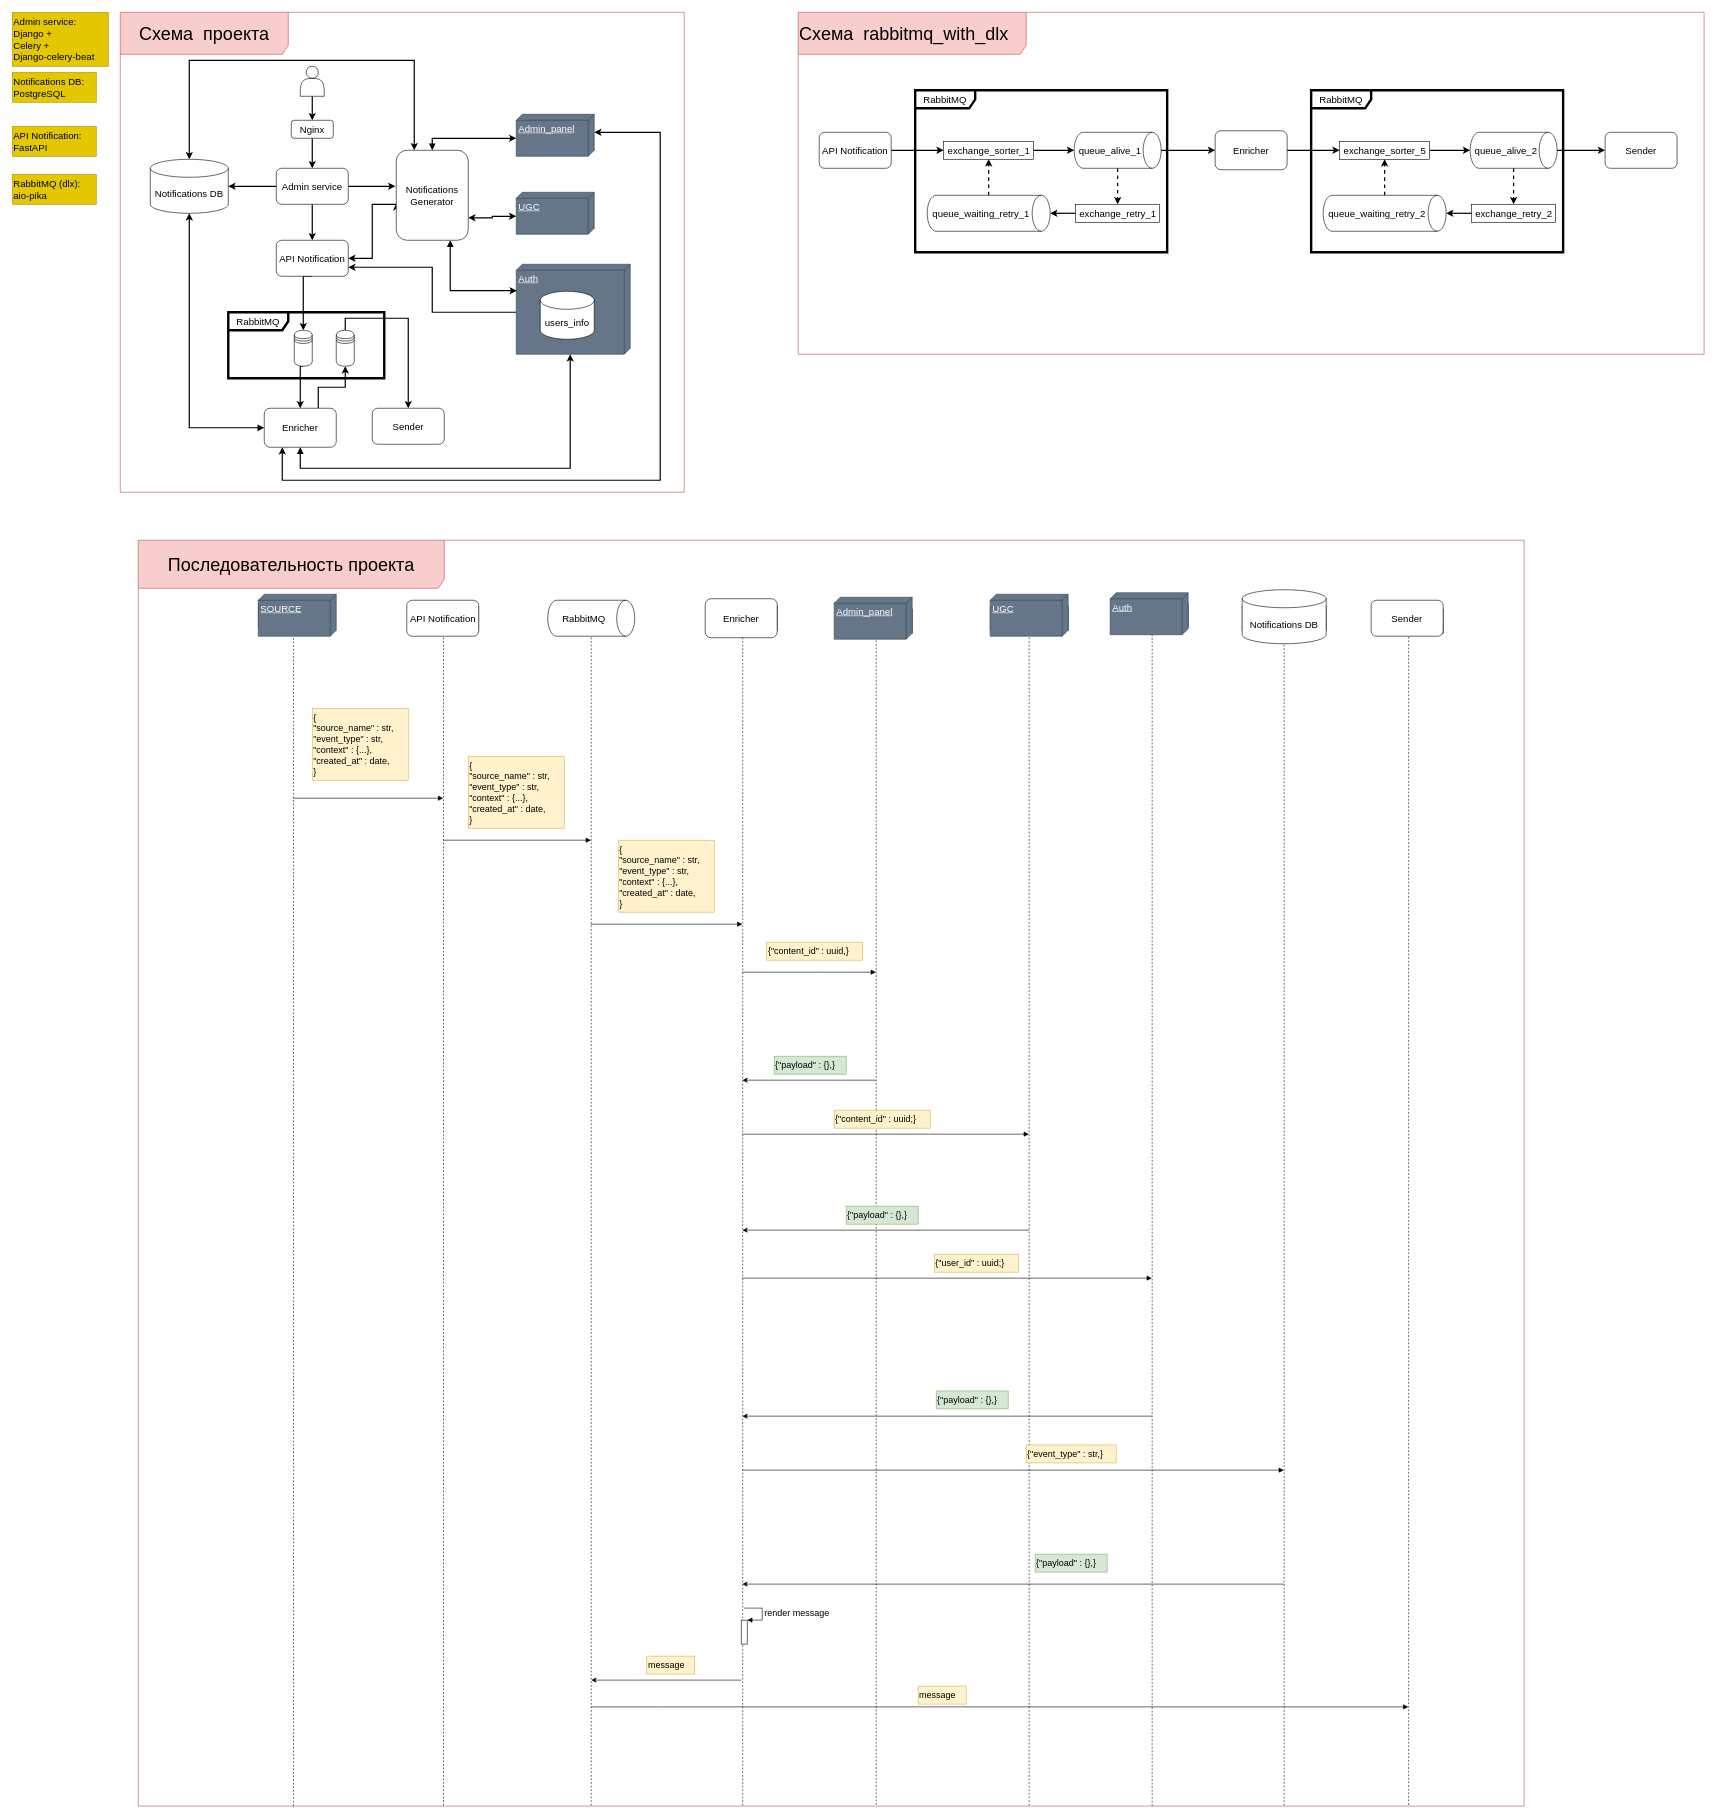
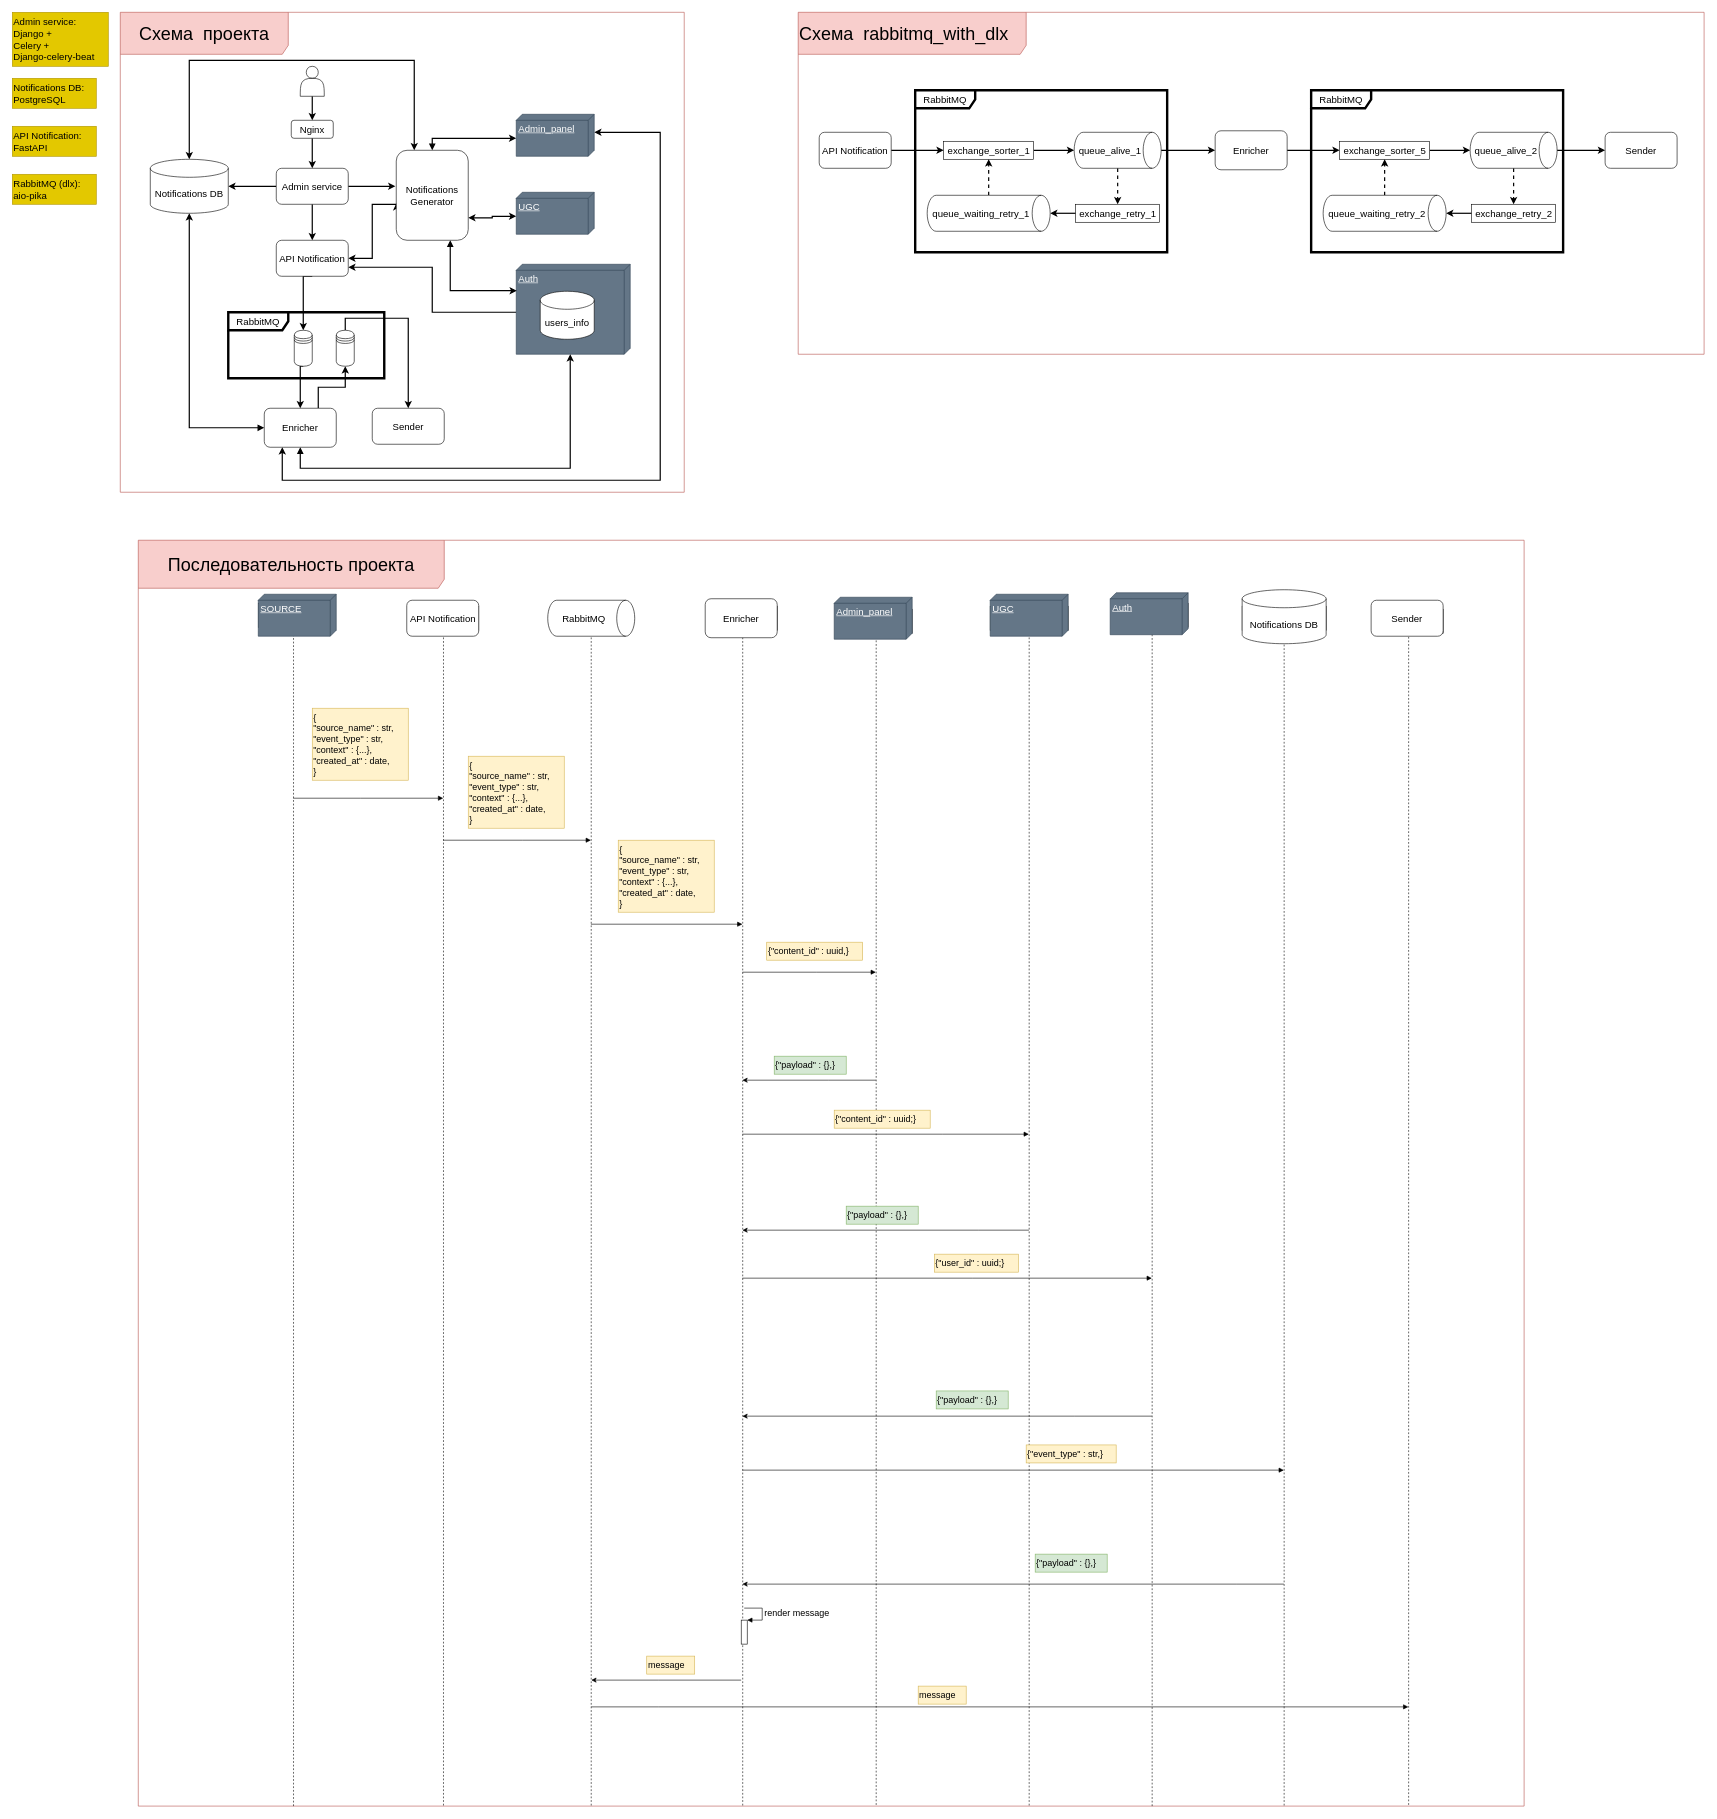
node "Notifications DB: PostgreSQL": moved (54, 87) -> (54, 93)
